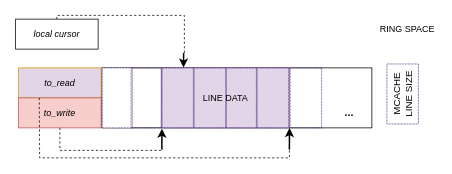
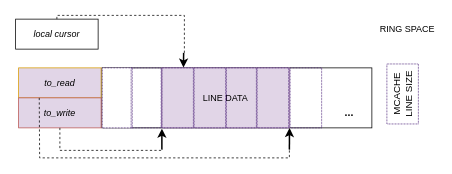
node "to_write": fillcolor #f8cecc -> #e1d5e7
